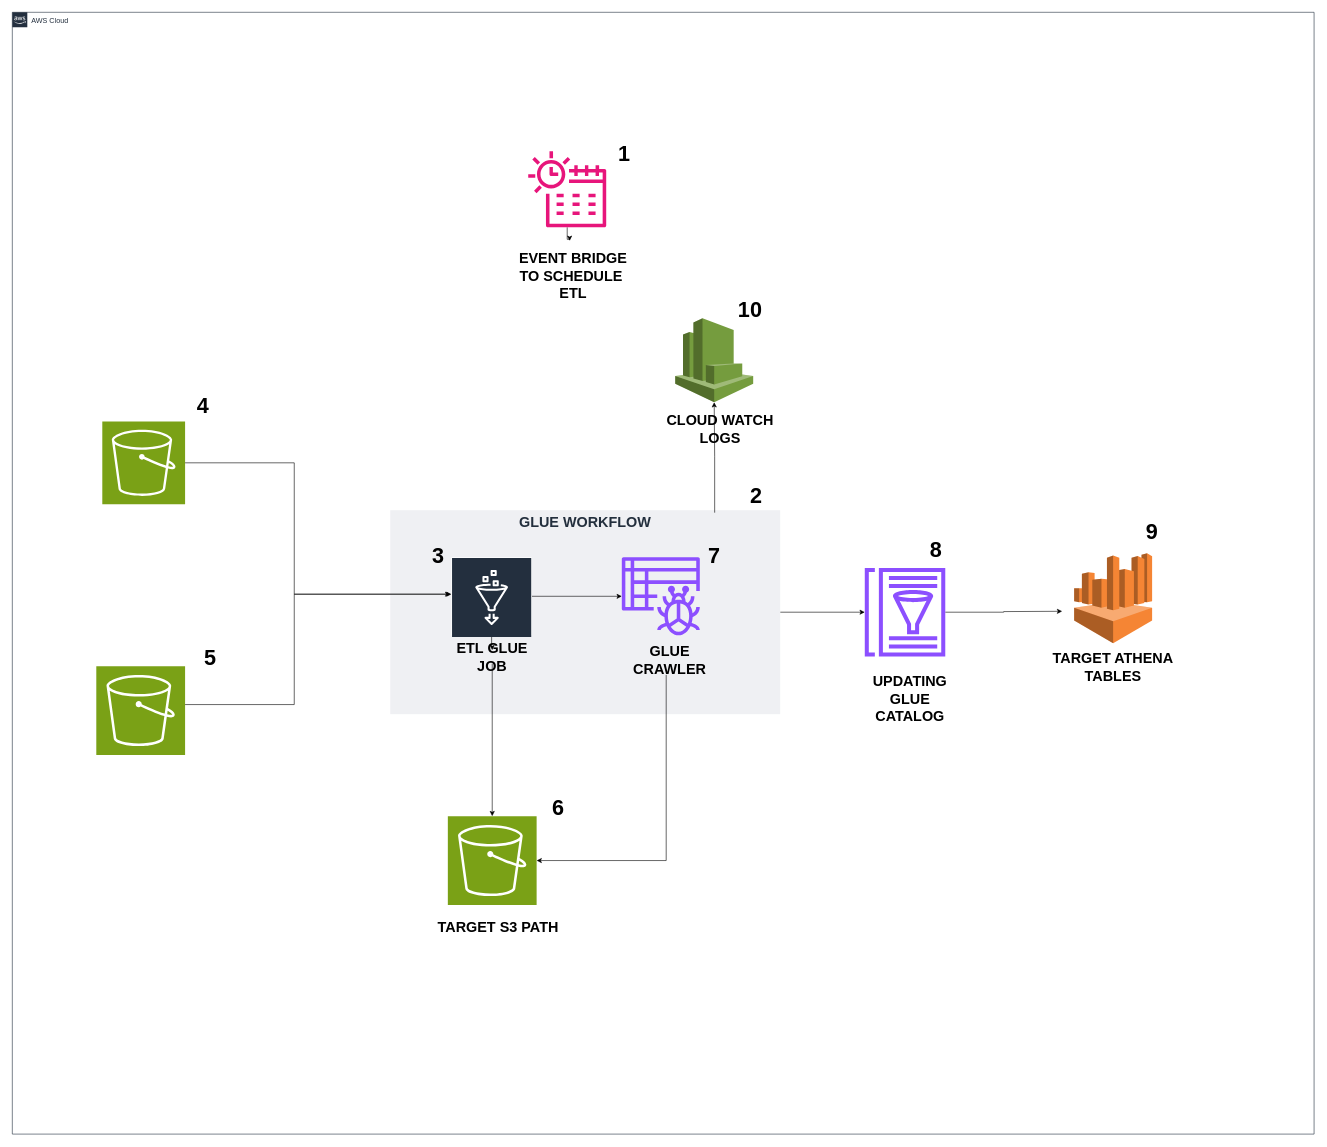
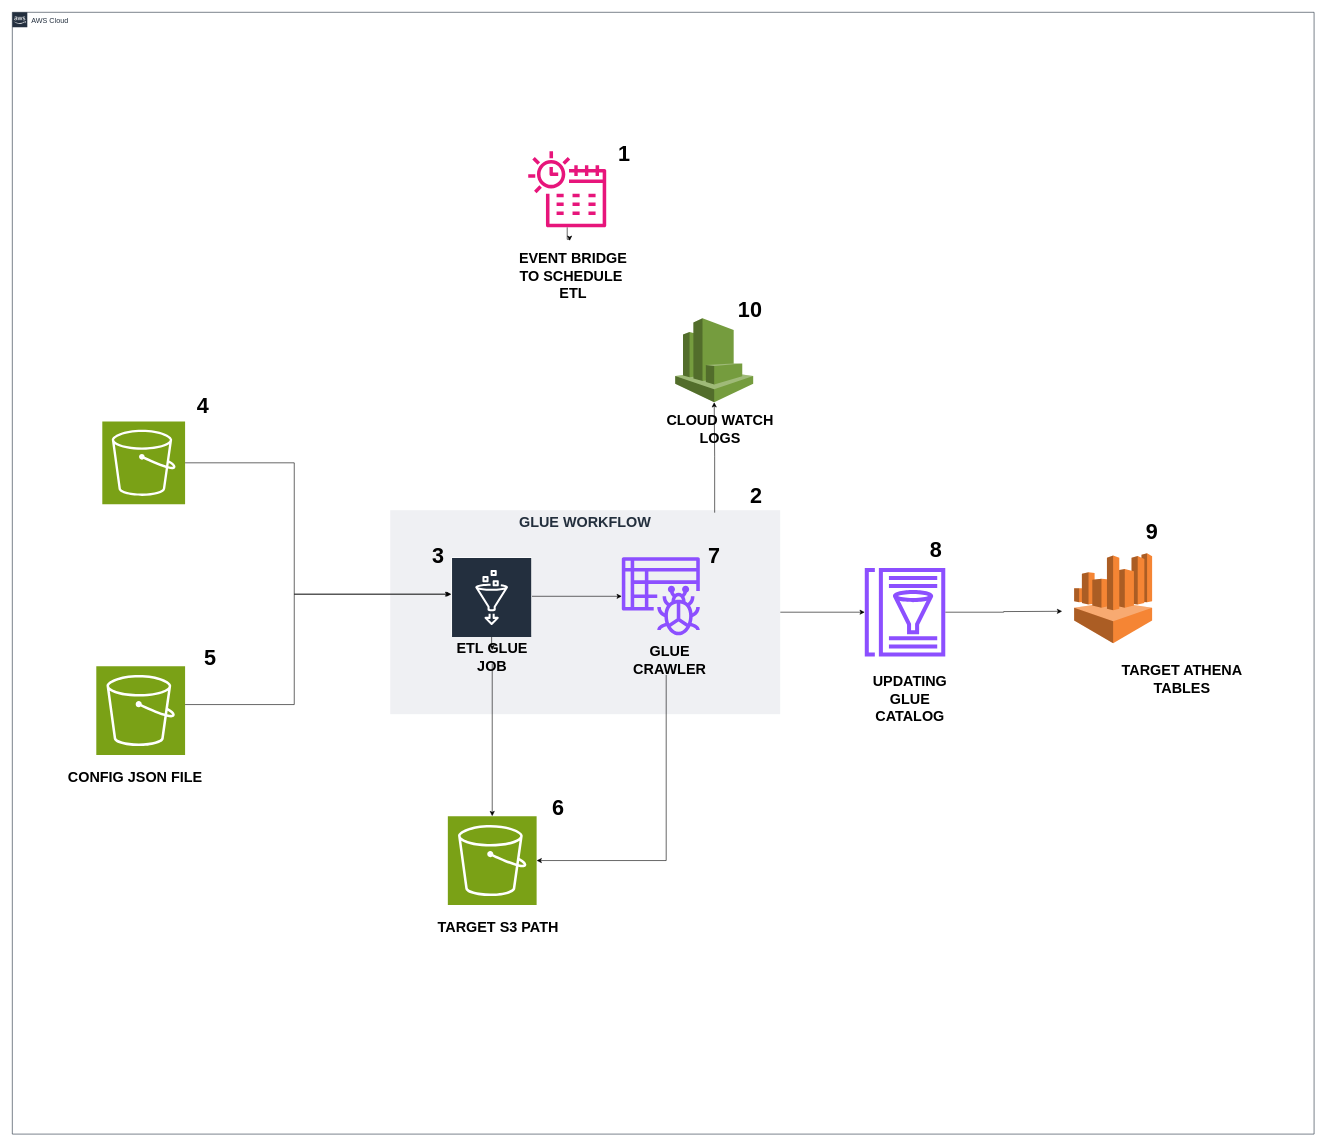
node "TARGET ATHENA TABLES": moved (1113, 667) -> (1182, 679)
node "CONFIG JSON FILE": added
